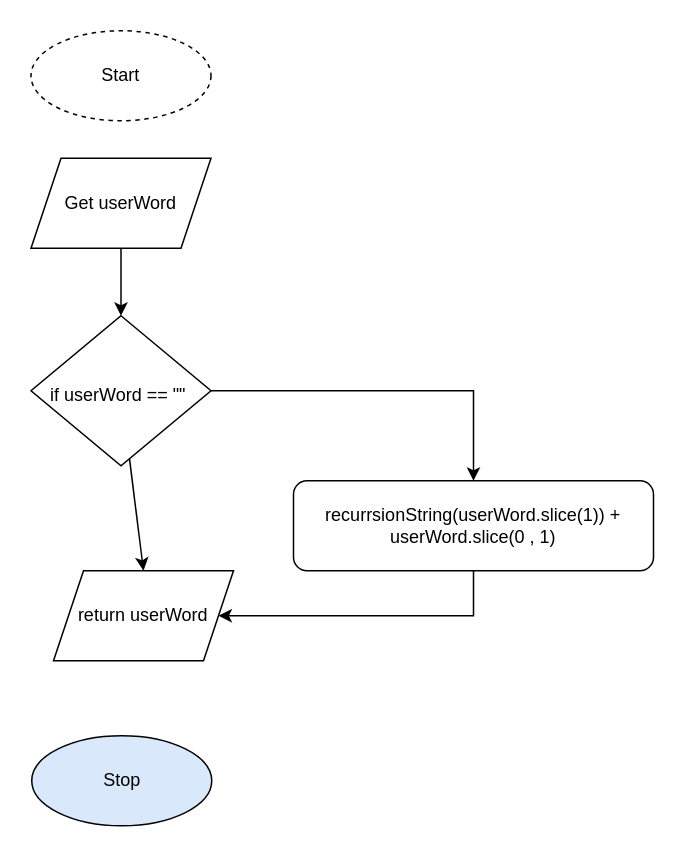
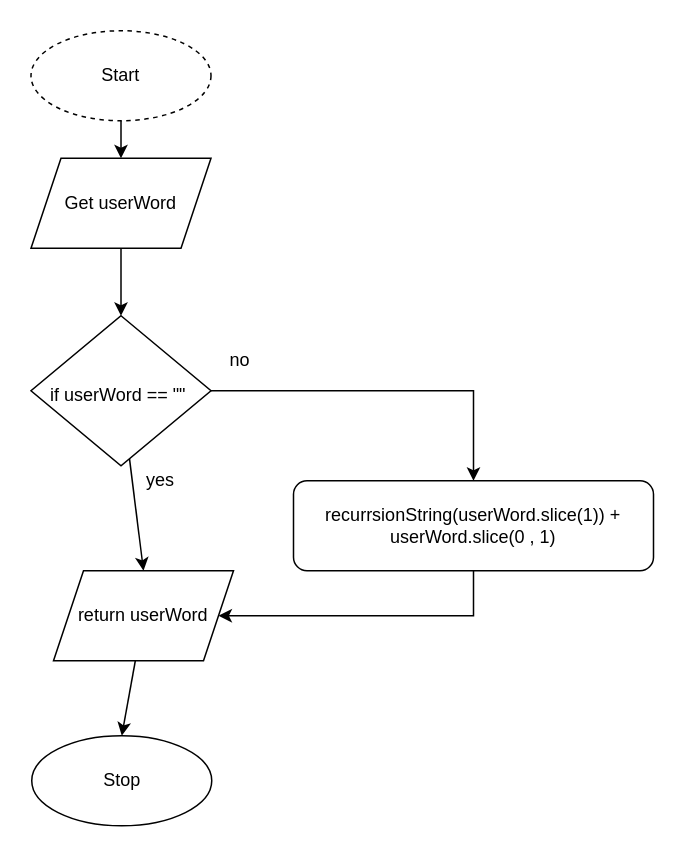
edge "Start" -> "Get userWord": added
node "no": added
node "yes": added
edge "return userWord" -> "Stop": added
node "Stop": fillcolor #dae8fc -> #ffffff
